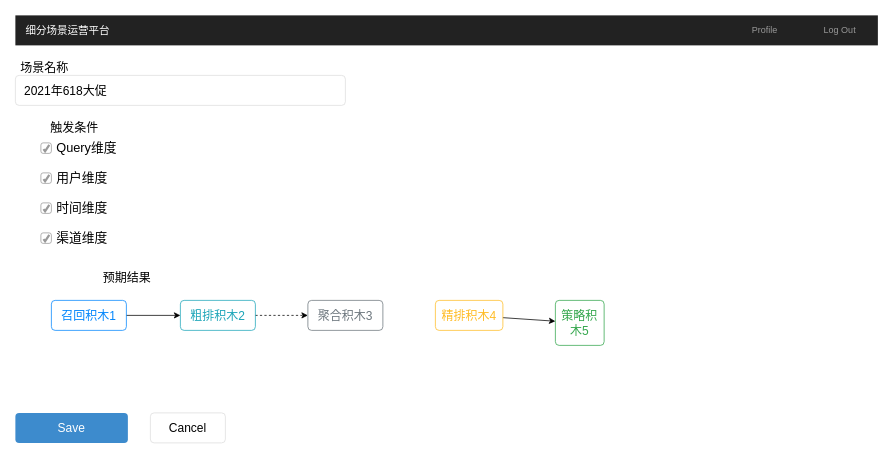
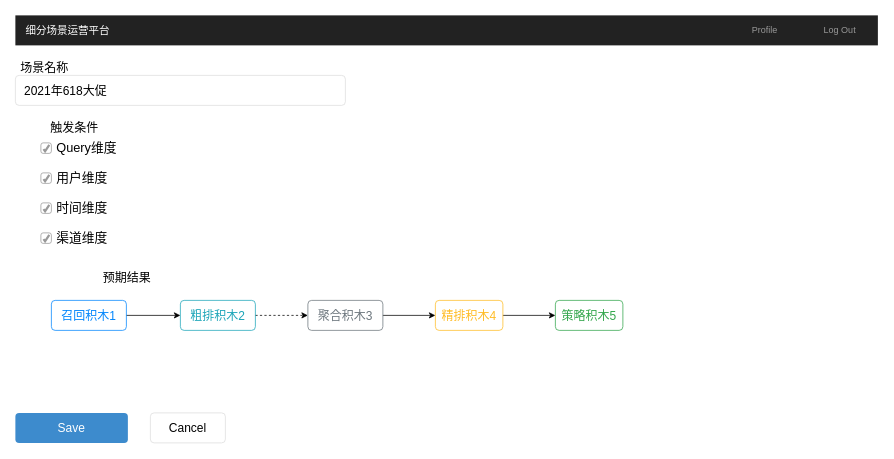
edge "聚合积木3" -> "精排积木4": added
node "策略积木5": size 49x45 -> 68x30
